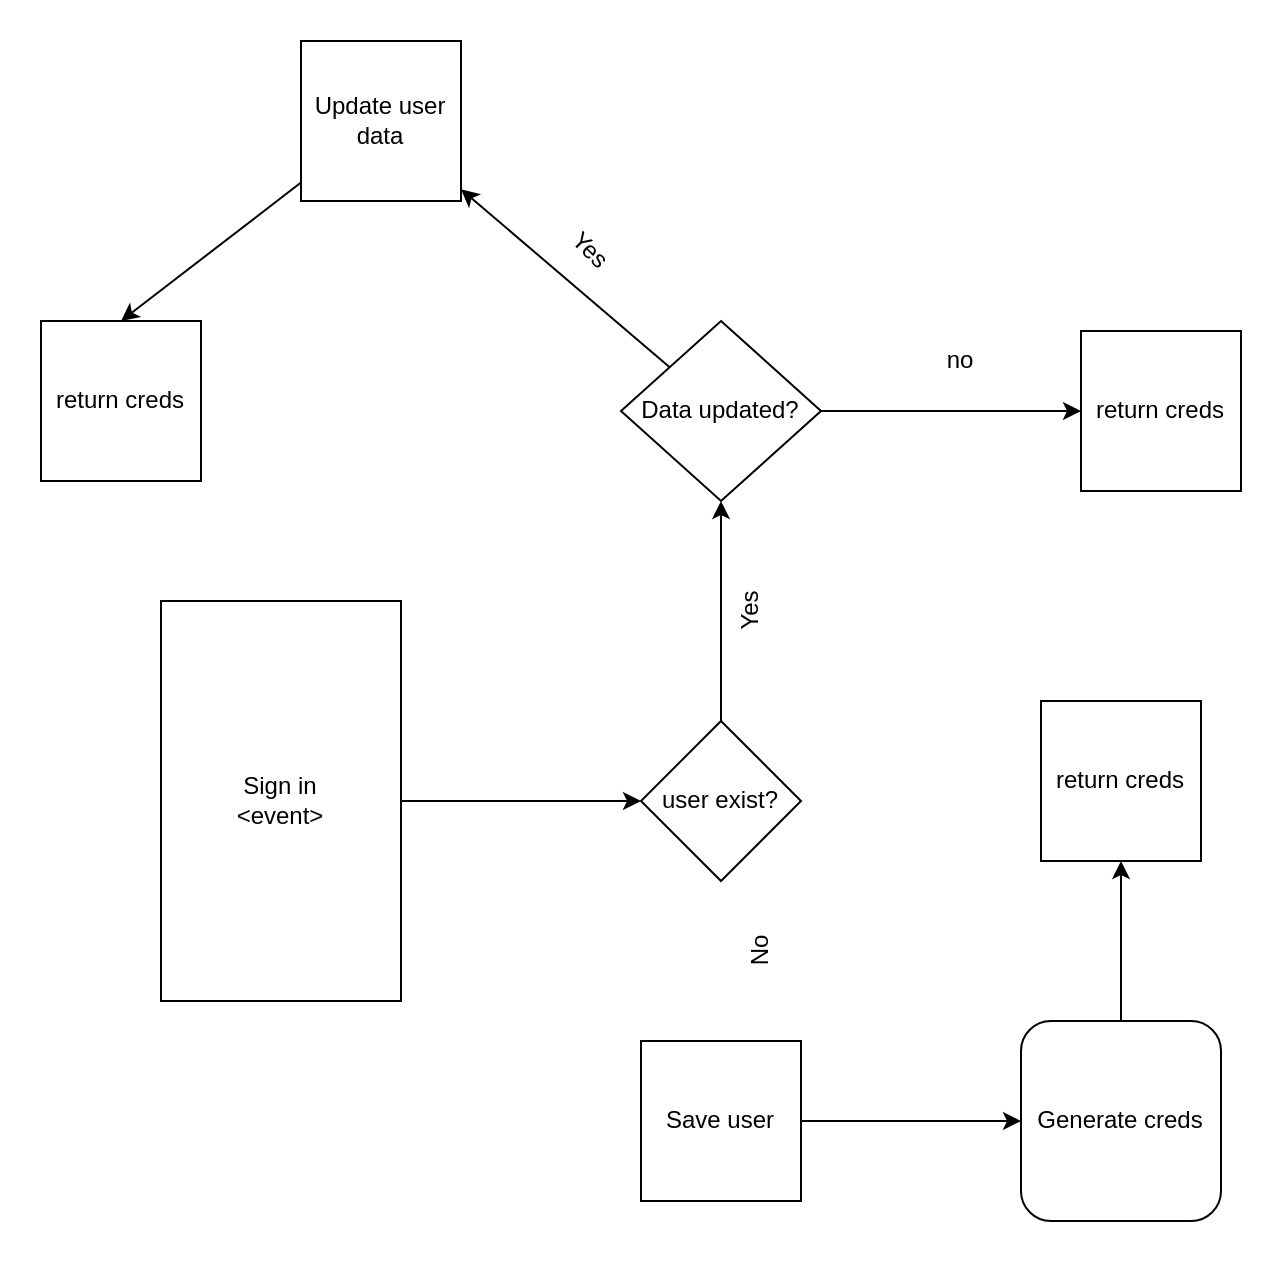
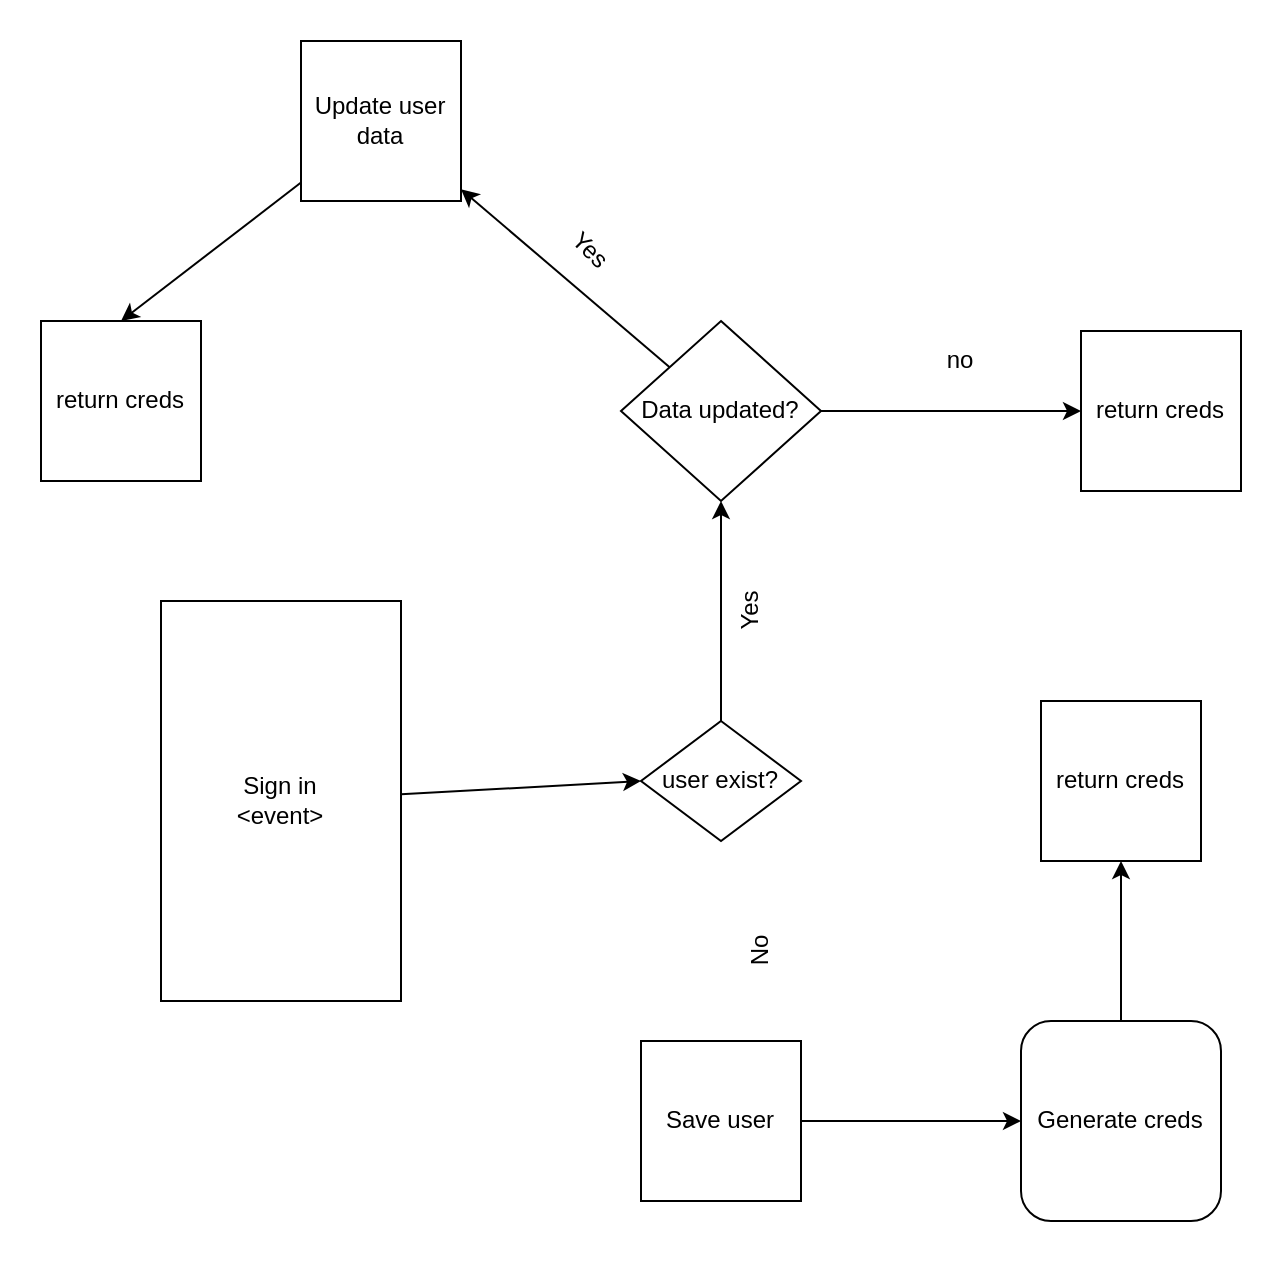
node "user exist?": size 160x160 -> 160x120
